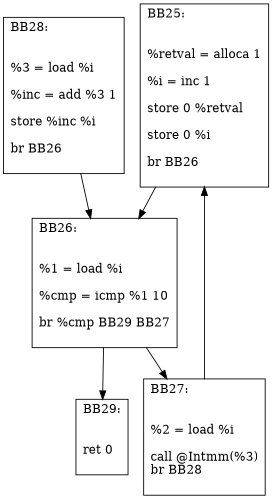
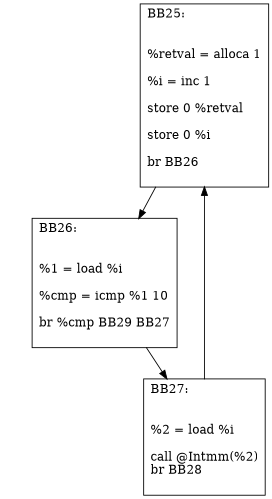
node "BB28:": removed
node "BB29:": removed
node "BB27:": text "call @Intmm(%3)" -> "call @Intmm(%2)"
